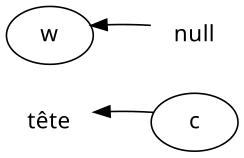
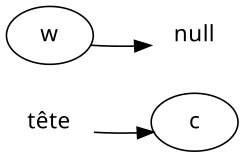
edge "null" -> "w": reversed
edge "c" -> "tête": reversed
